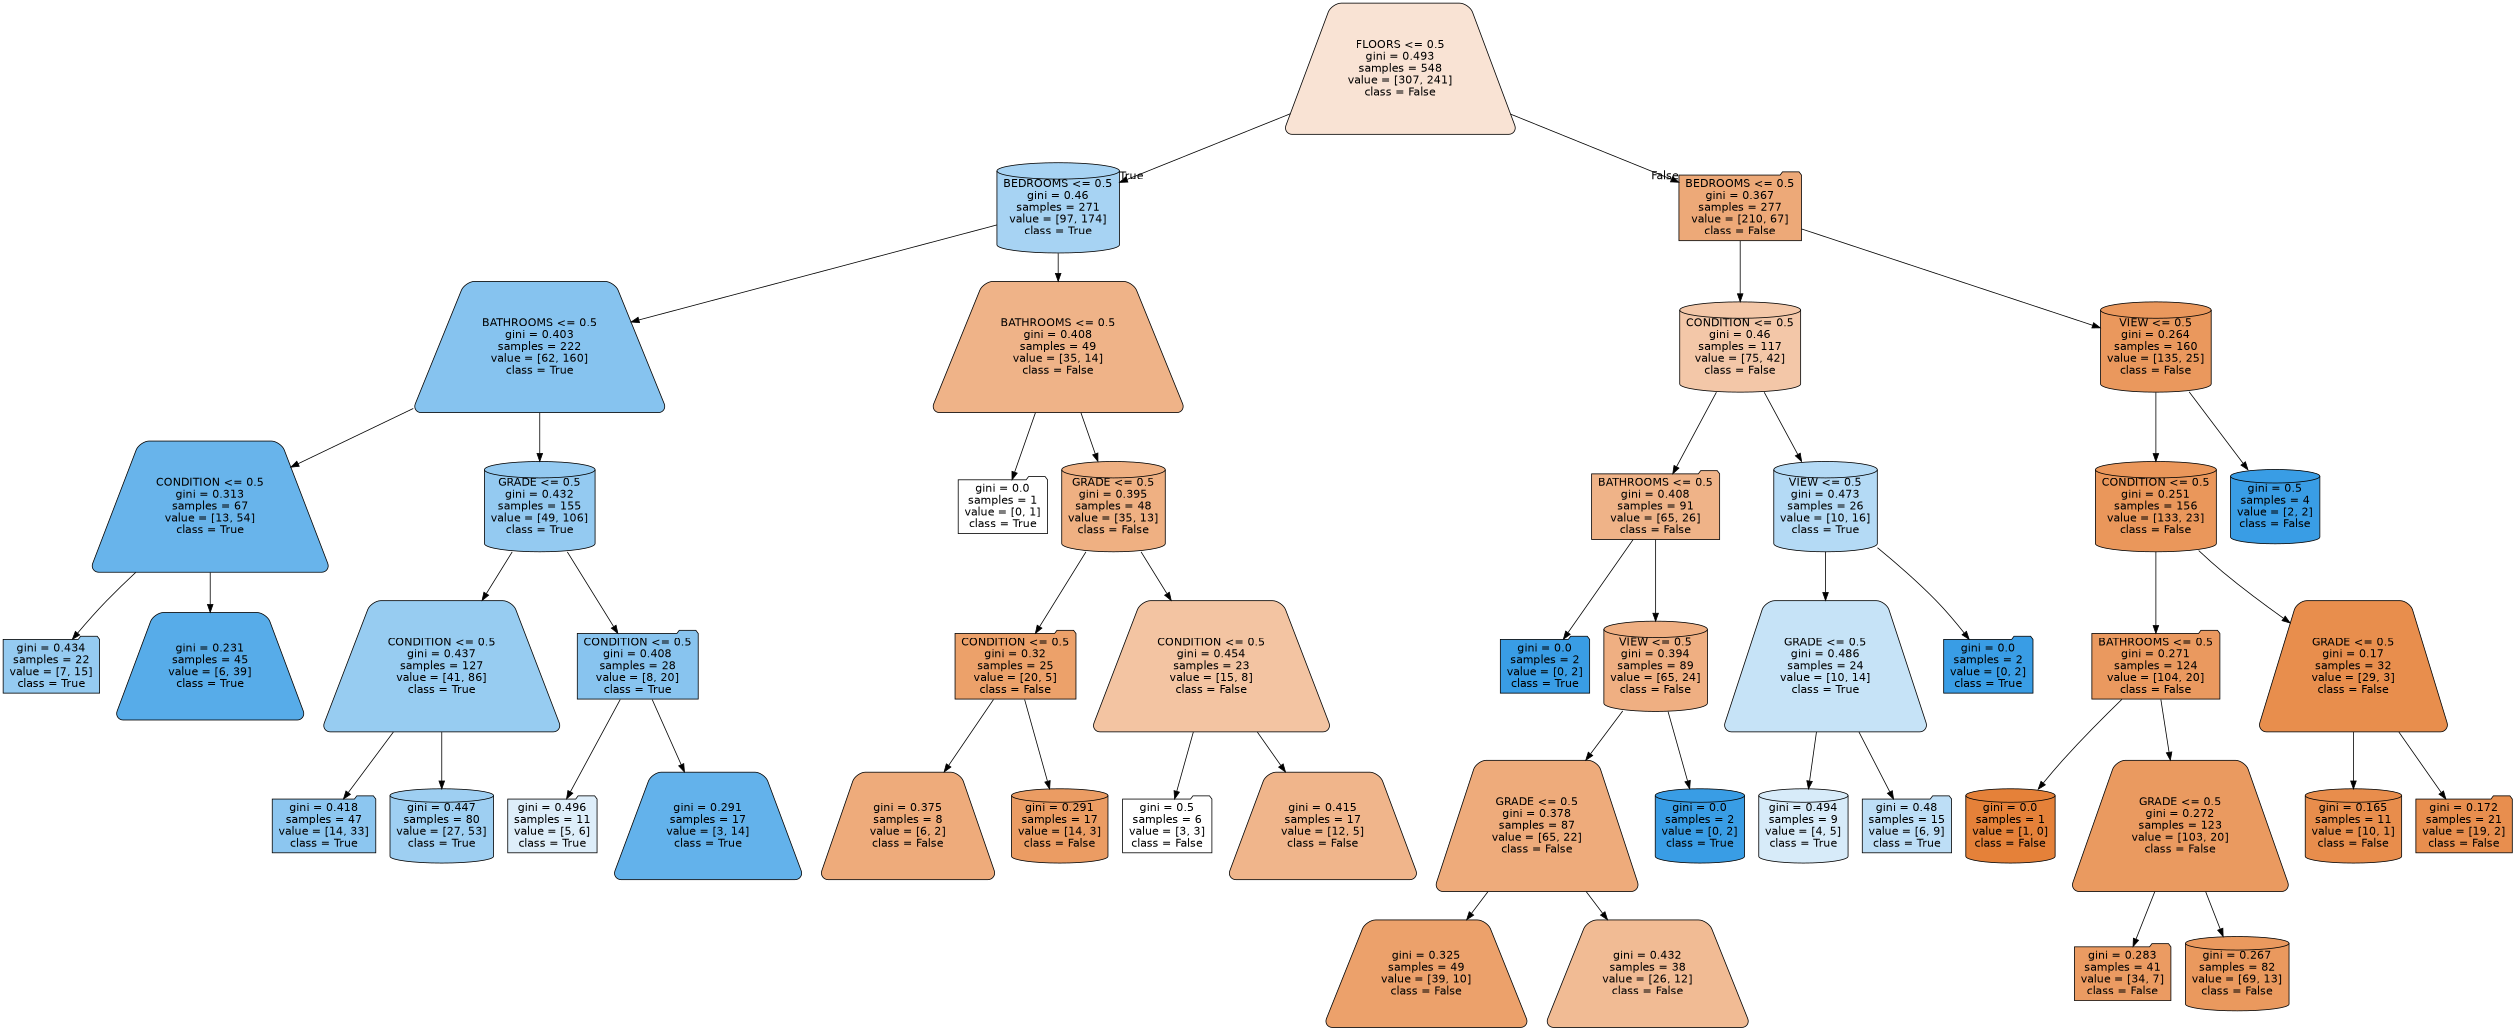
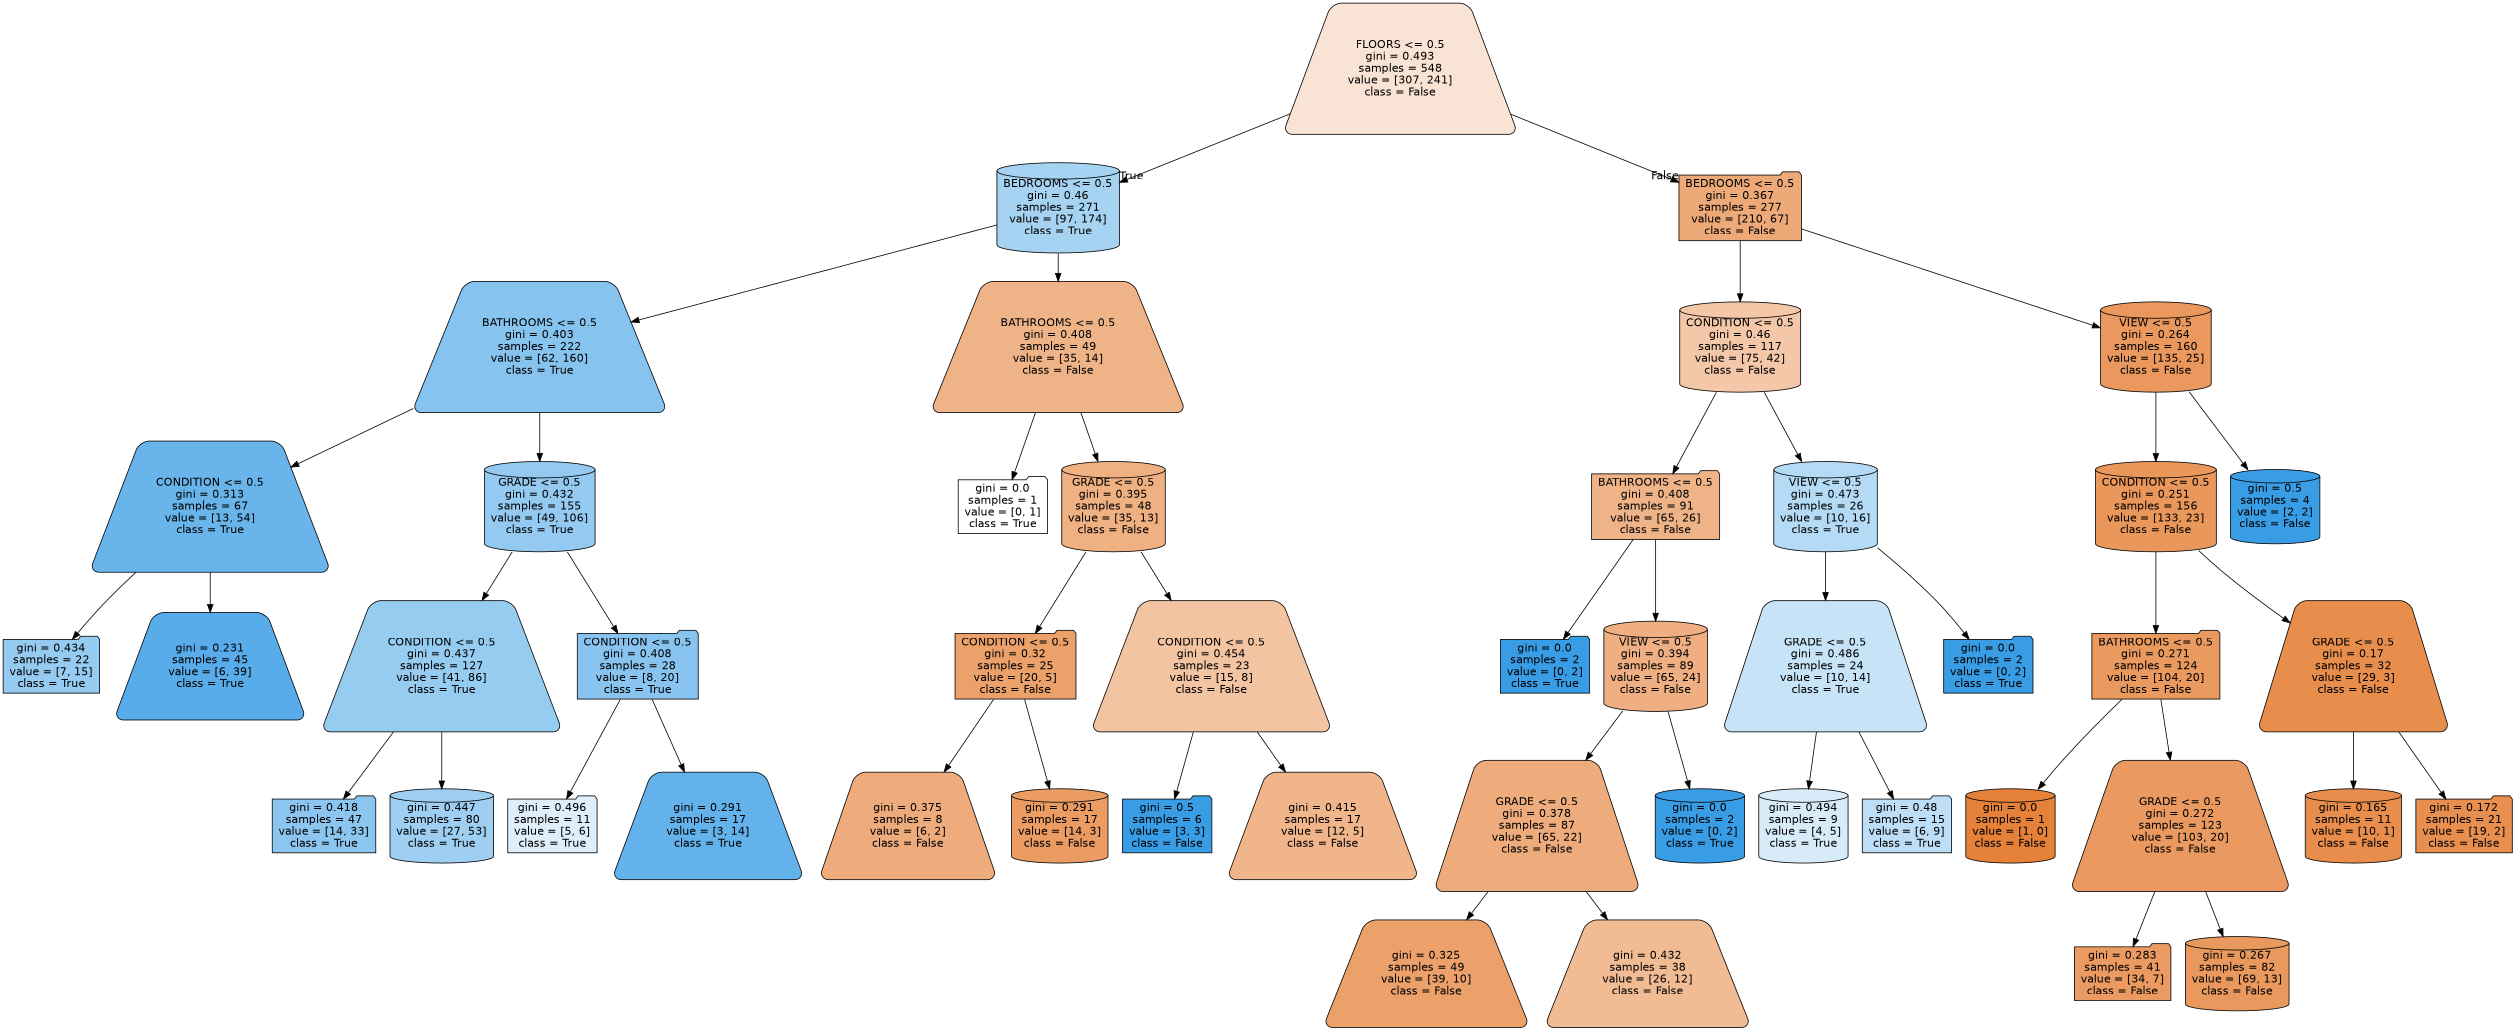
node "gini = 0.5 samples = 6 value = [3, 3] class = False": fillcolor #e5813900 -> #399de5ff
